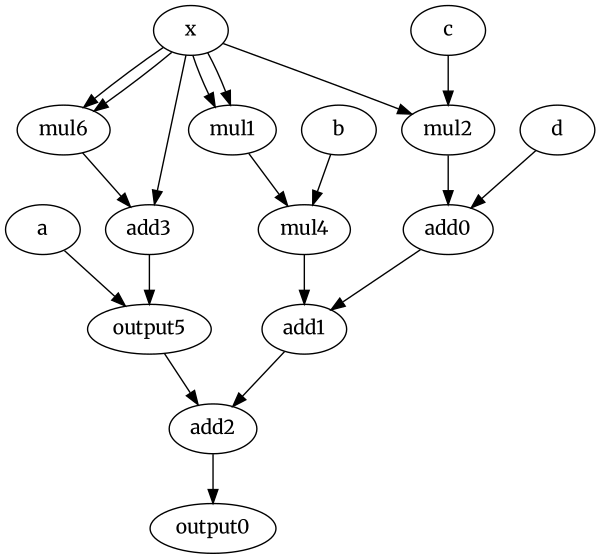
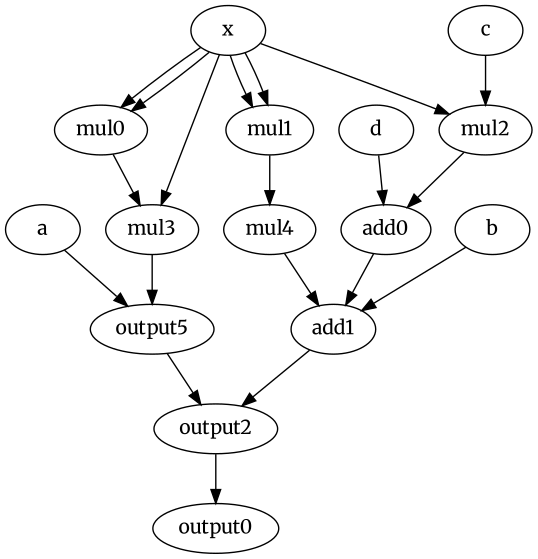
node "mul6": label "mul6" -> "mul0"
edge "b" -> "mul4": now "b" -> "add1"
node "add3": label "add3" -> "mul3"
node "add2": label "add2" -> "output2"
